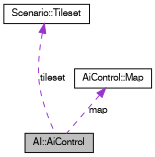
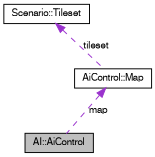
edge "AI::AiControl" -> "Scenario::Tileset": now "AiControl::Map" -> "Scenario::Tileset"
